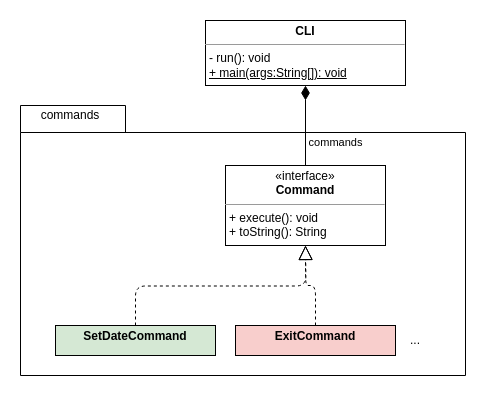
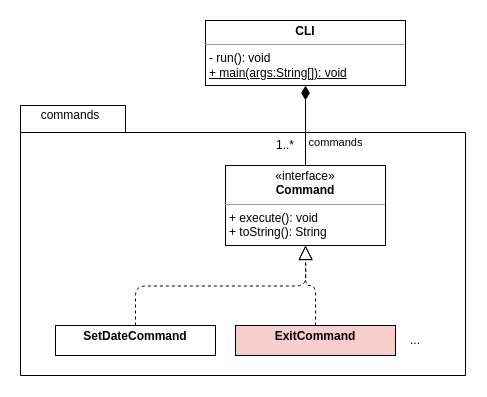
node "1..*": added
node "SetDateCommand": fillcolor #d5e8d4 -> #ffffff
